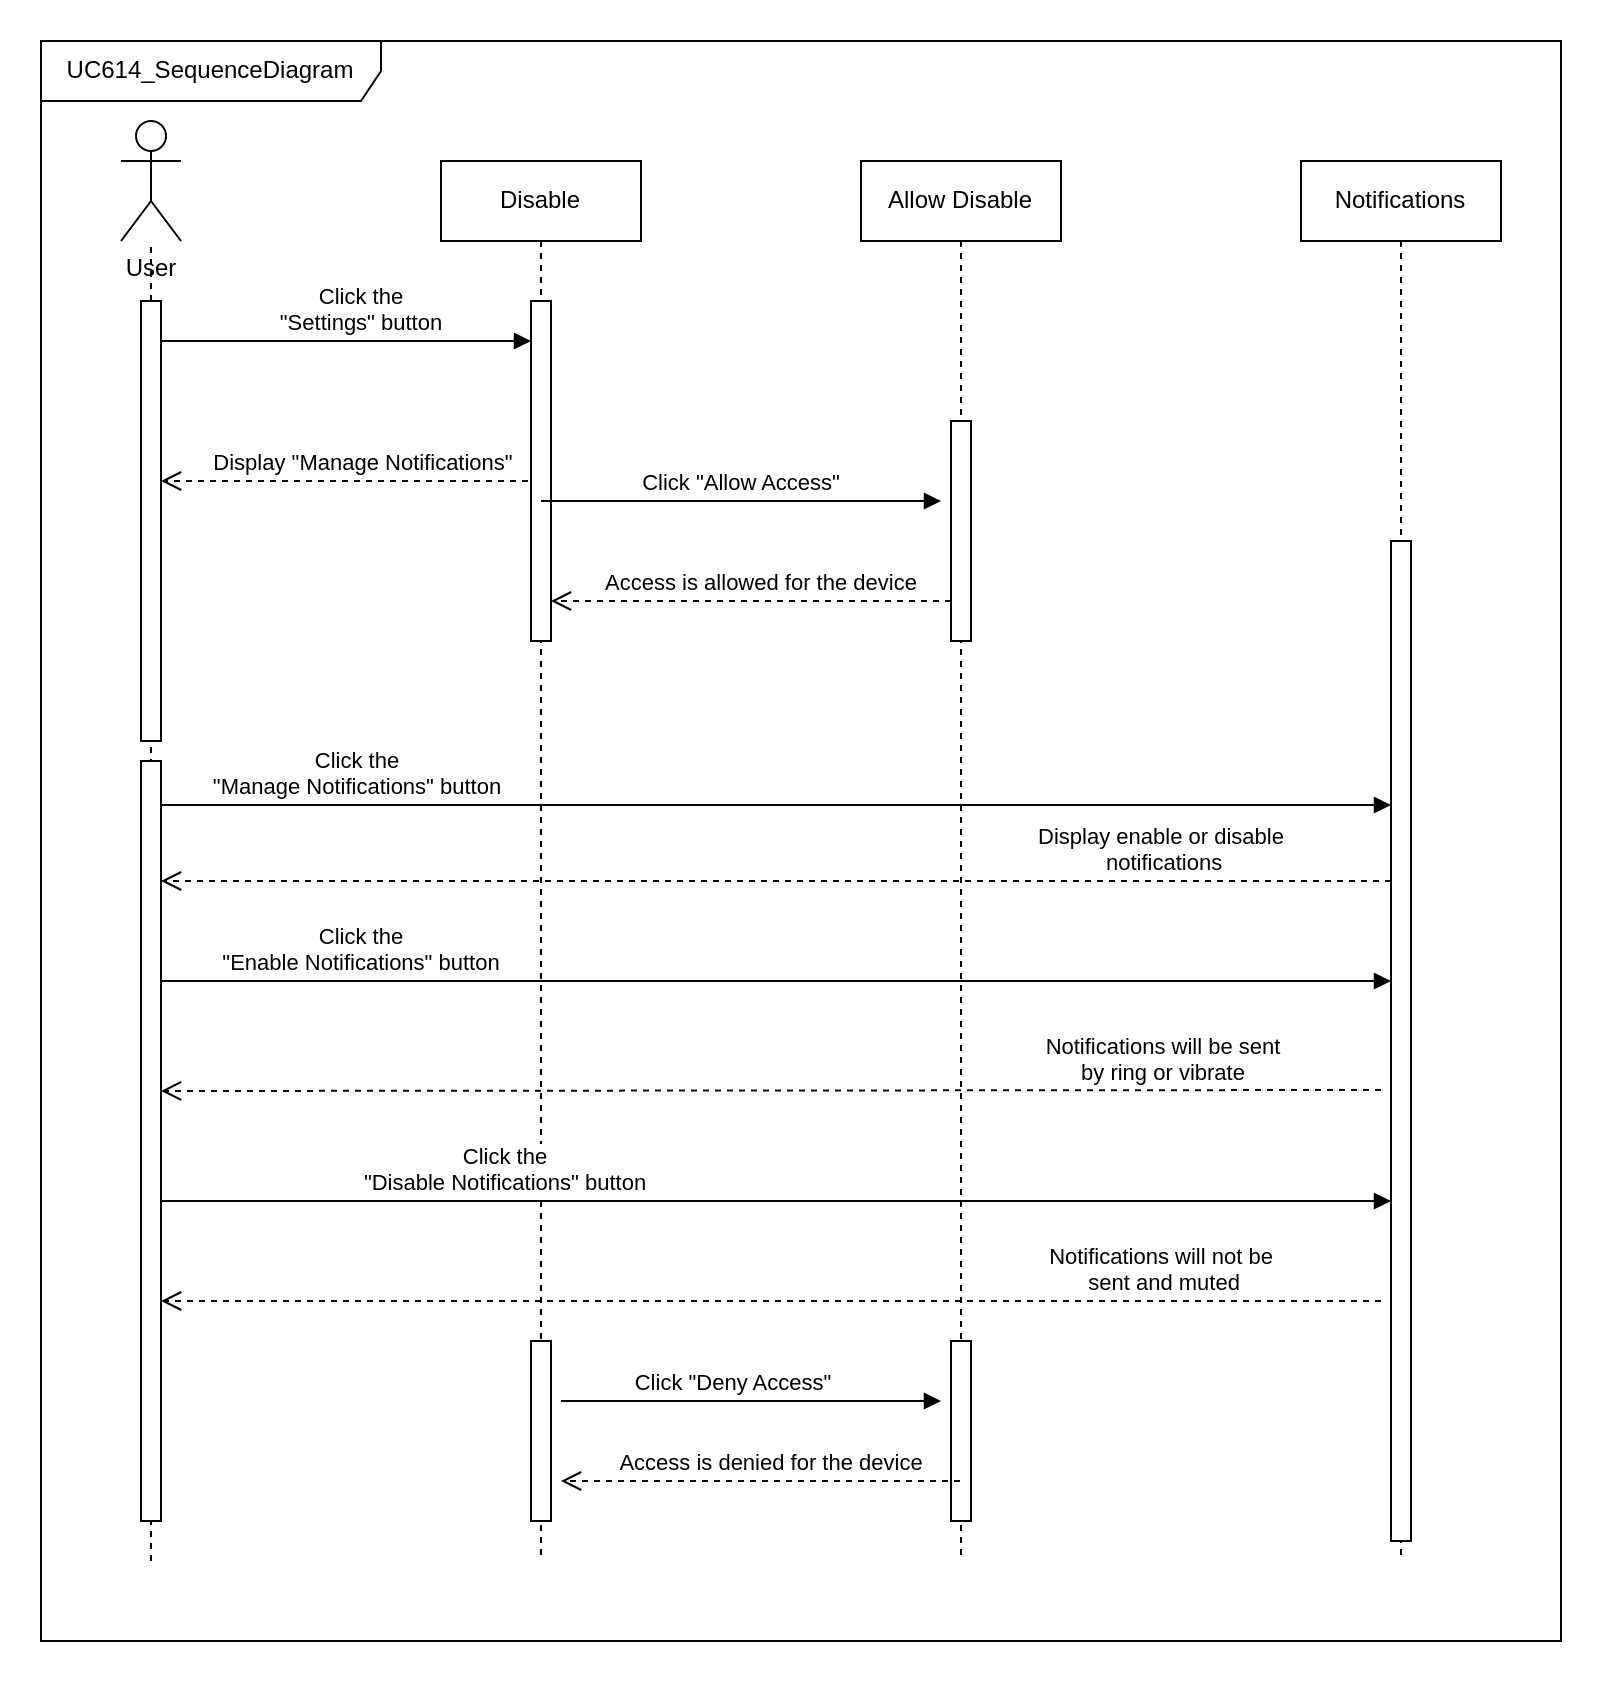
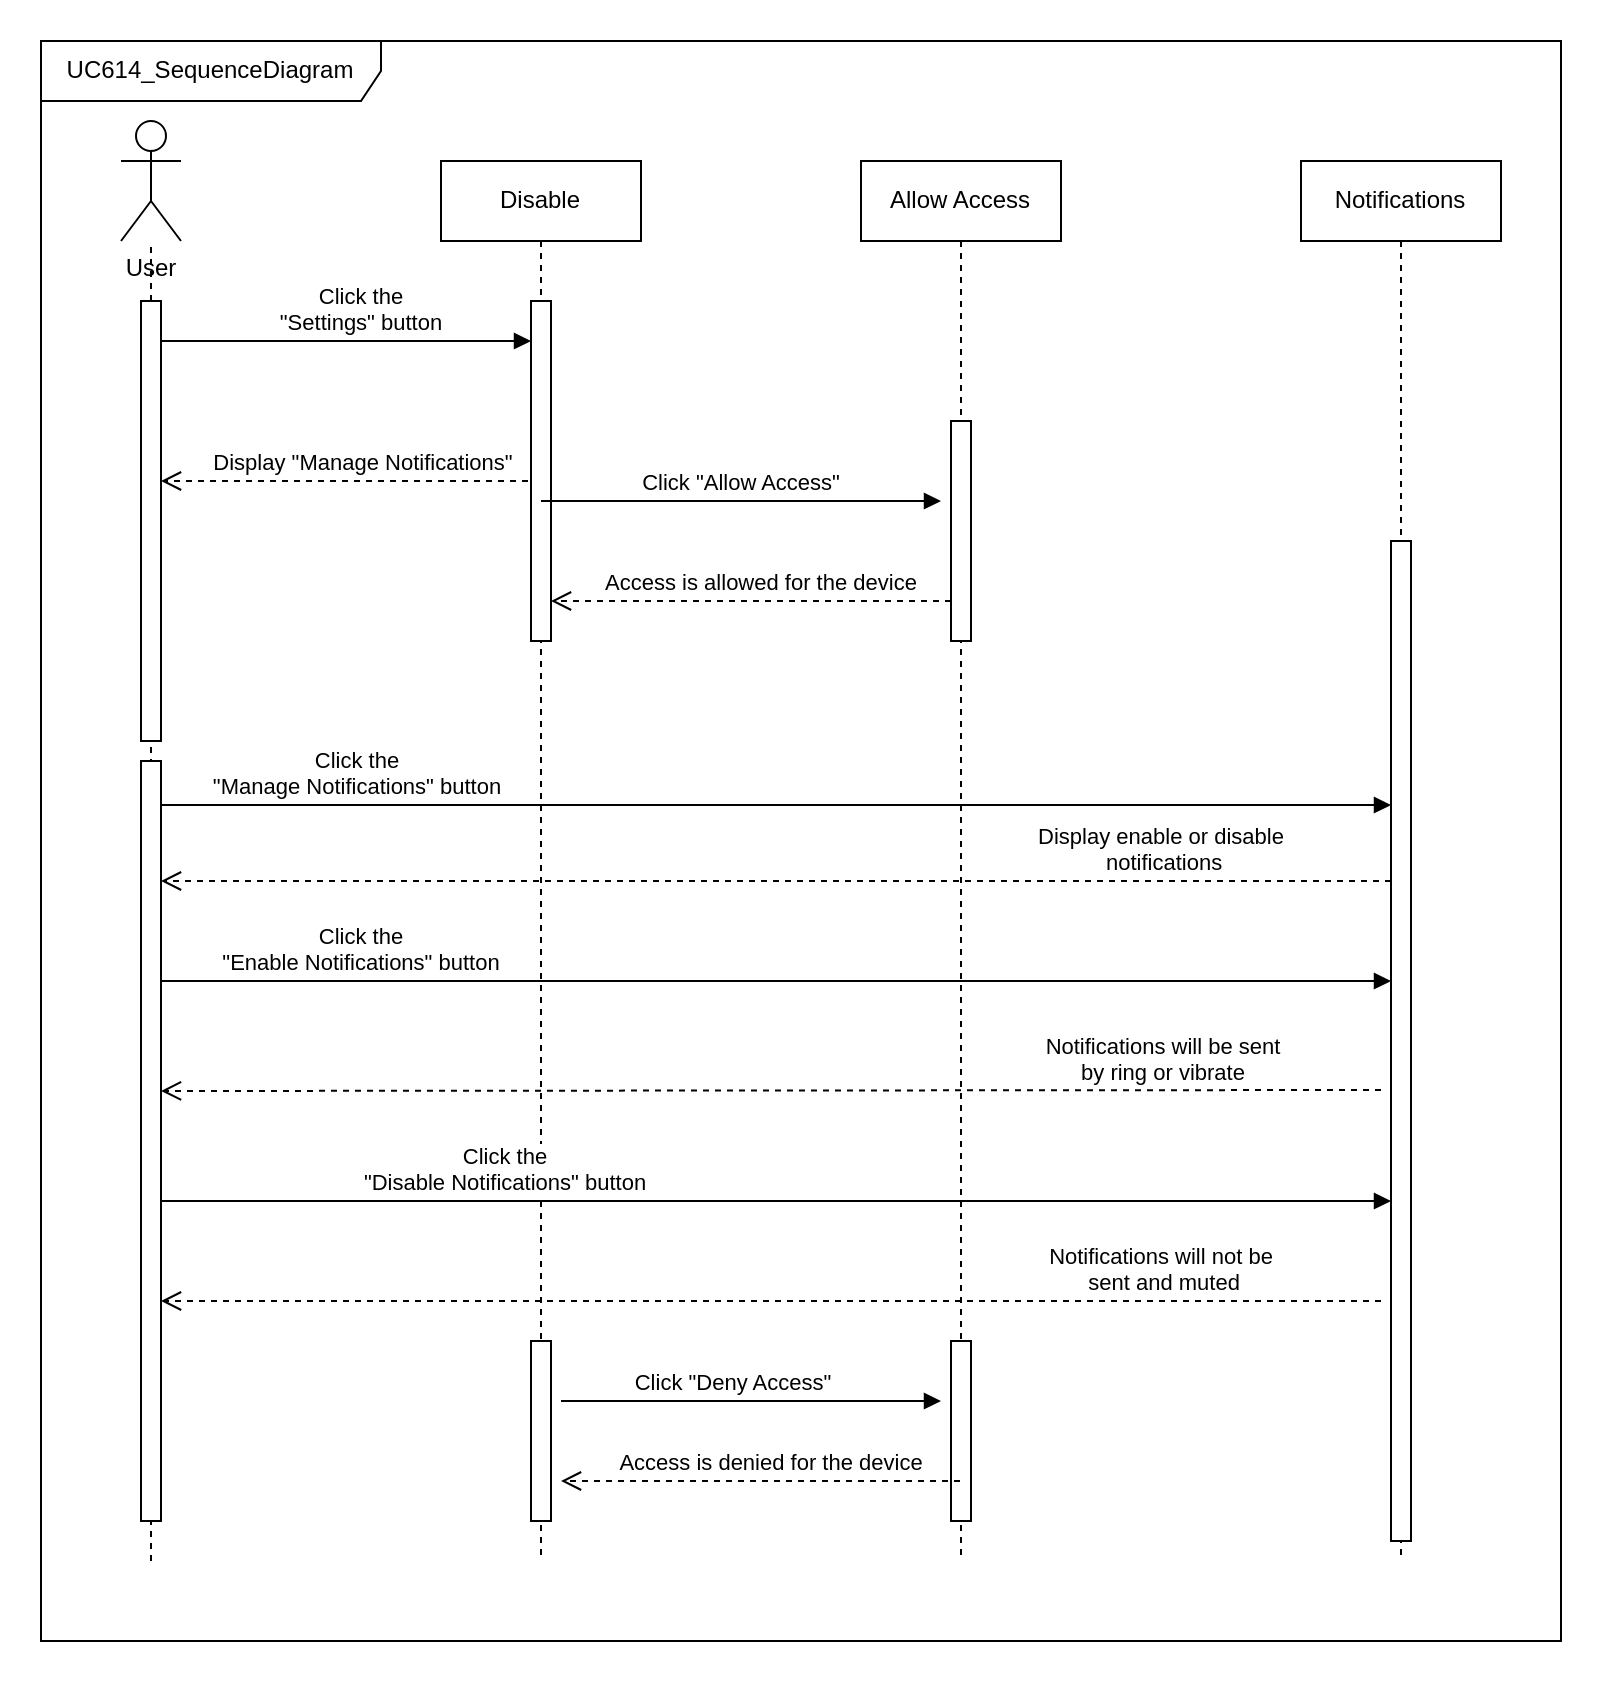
node "Allow Disable": label "Allow Disable" -> "Allow Access"
